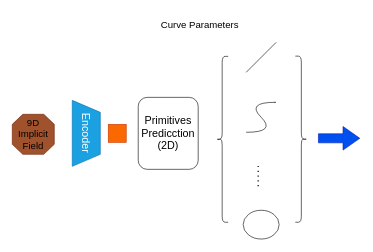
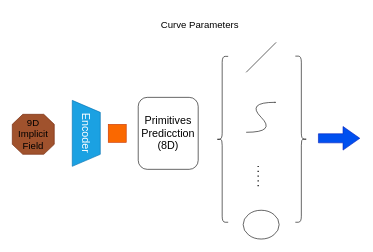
node "Primitives Predicction (2D)": label "Primitives Predicction (2D)" -> "Primitives Predicction (8D)"
